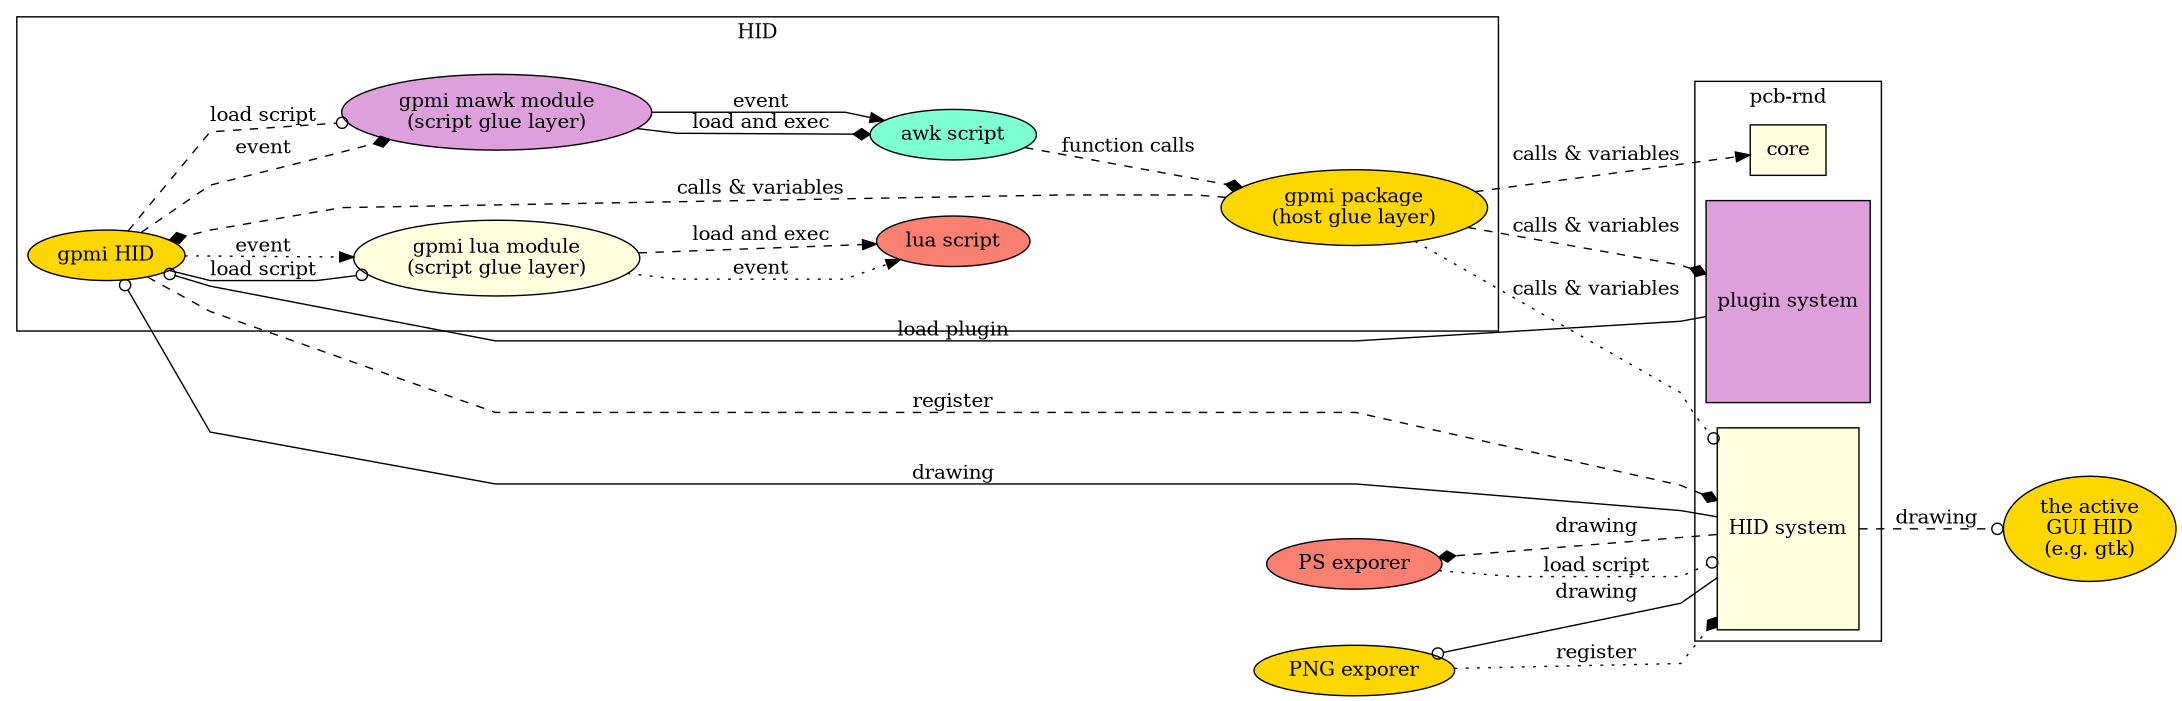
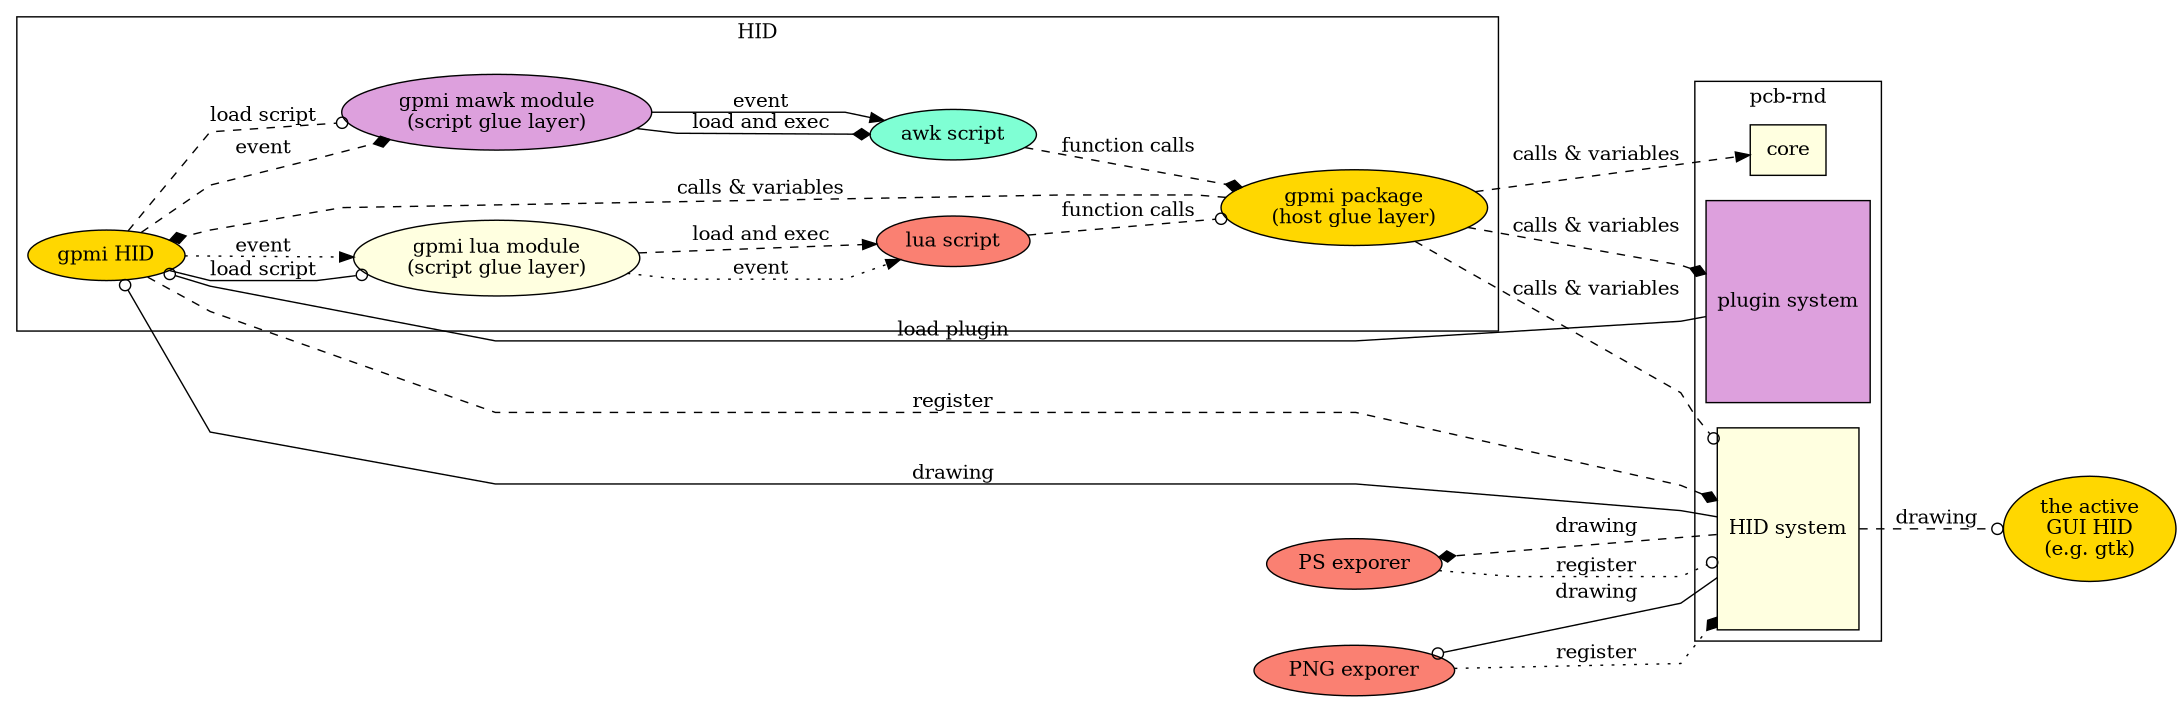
edge "lua script" -> "gpmi package (host glue layer)": added, label "function calls"
edge "gpmi package (host glue layer)" -> "HID system": style dotted -> dashed
edge "PS exporer" -> "HID system": label "load script" -> "register"
node "PNG exporer": fillcolor gold -> salmon
